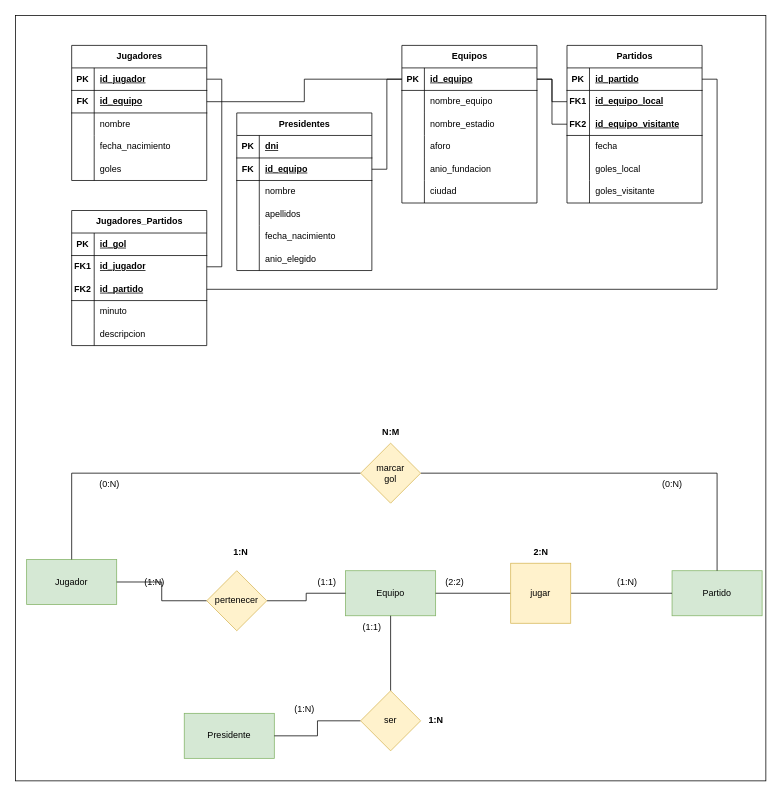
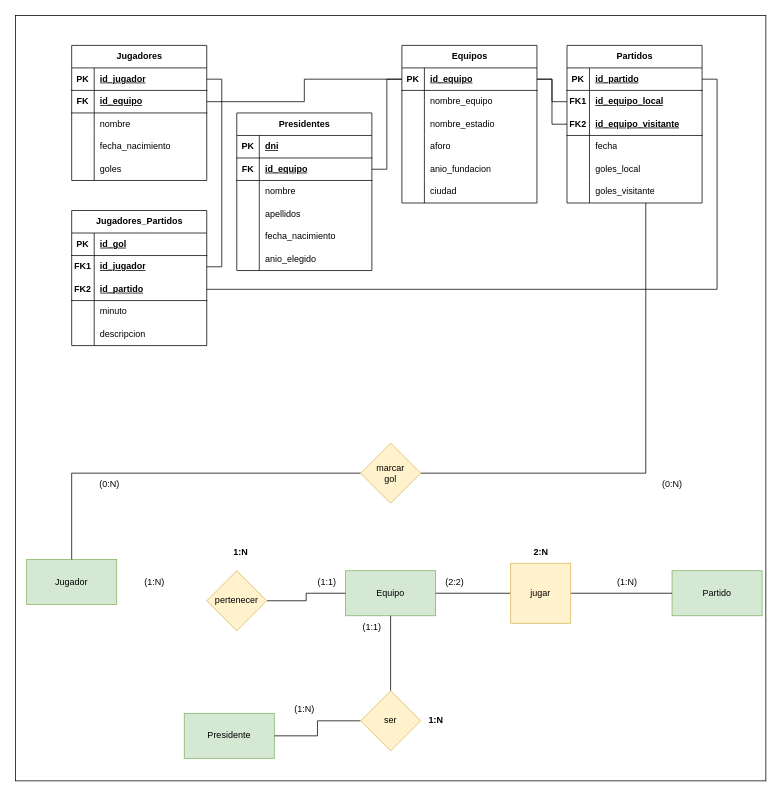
node "N:M": removed
edge "marcar gol" -- "Partido": now "marcar gol" -- "goles_visitante"
edge "Jugador" -- "pertenecer": removed
